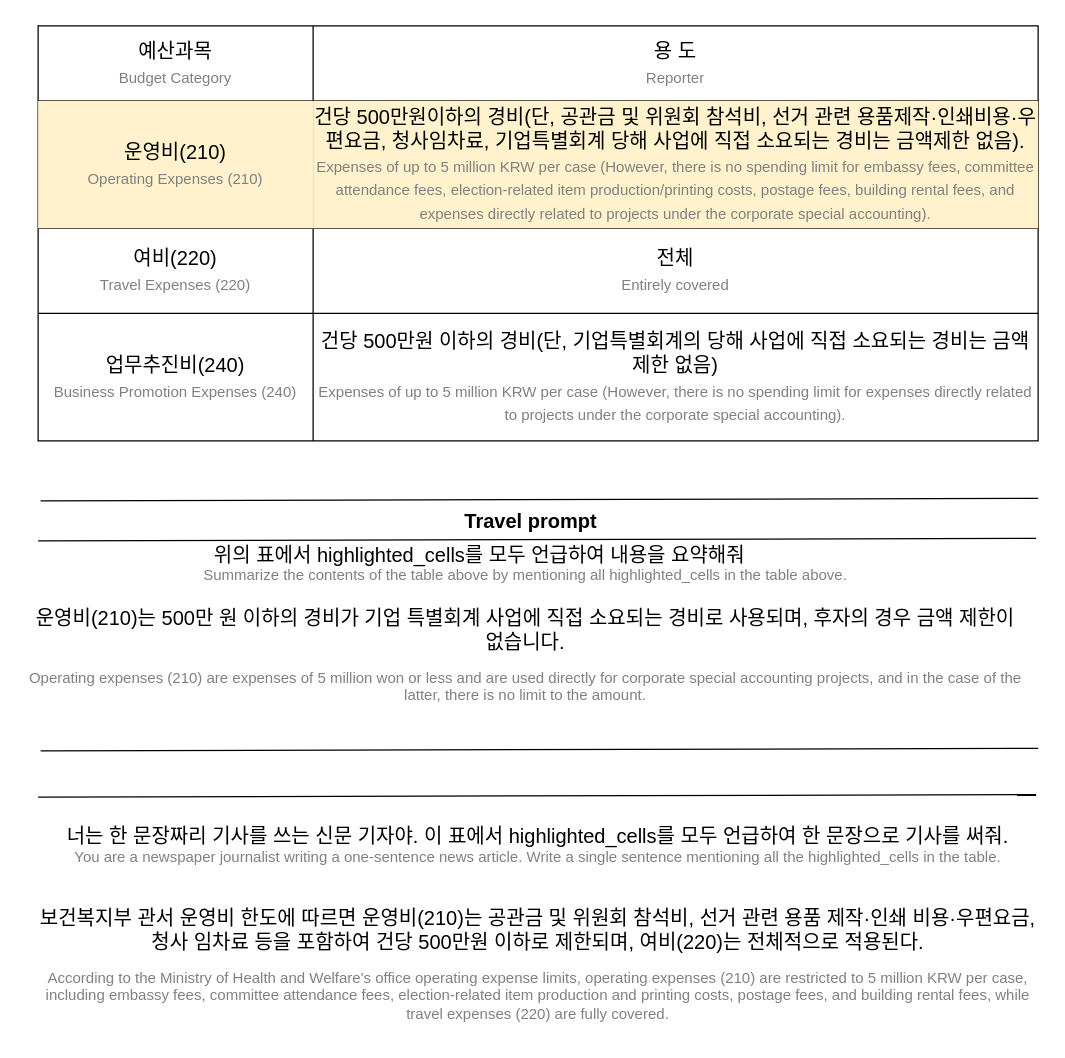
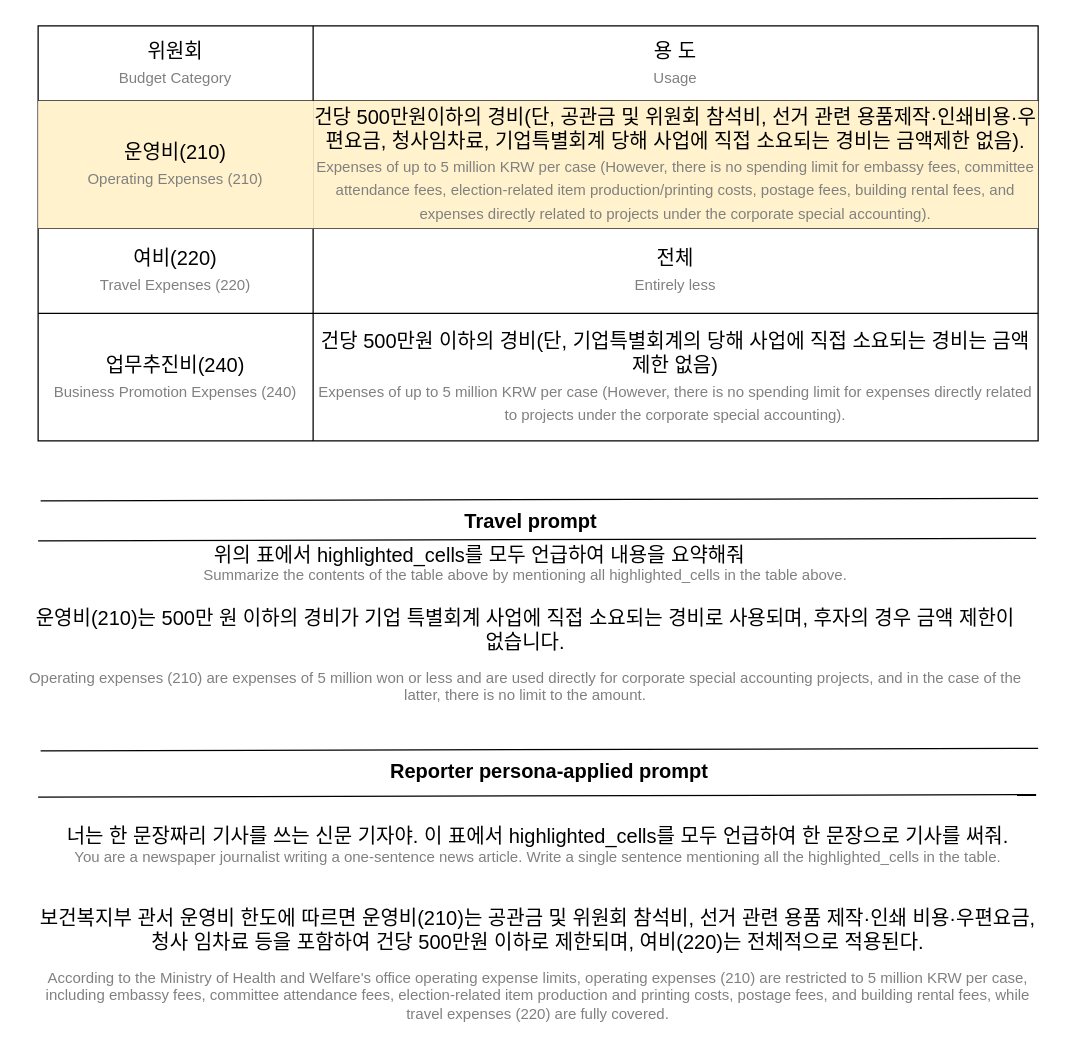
node "예산과목 Budget Category": label "예산과목 Budget Category" -> "위원회 Budget Category"
node "용 도 Reporter": label "용 도 Reporter" -> "용 도 Usage"
node "전체 Entirely covered": label "전체 Entirely covered" -> "전체 Entirely less"
node "Reporter persona-applied prompt": added
